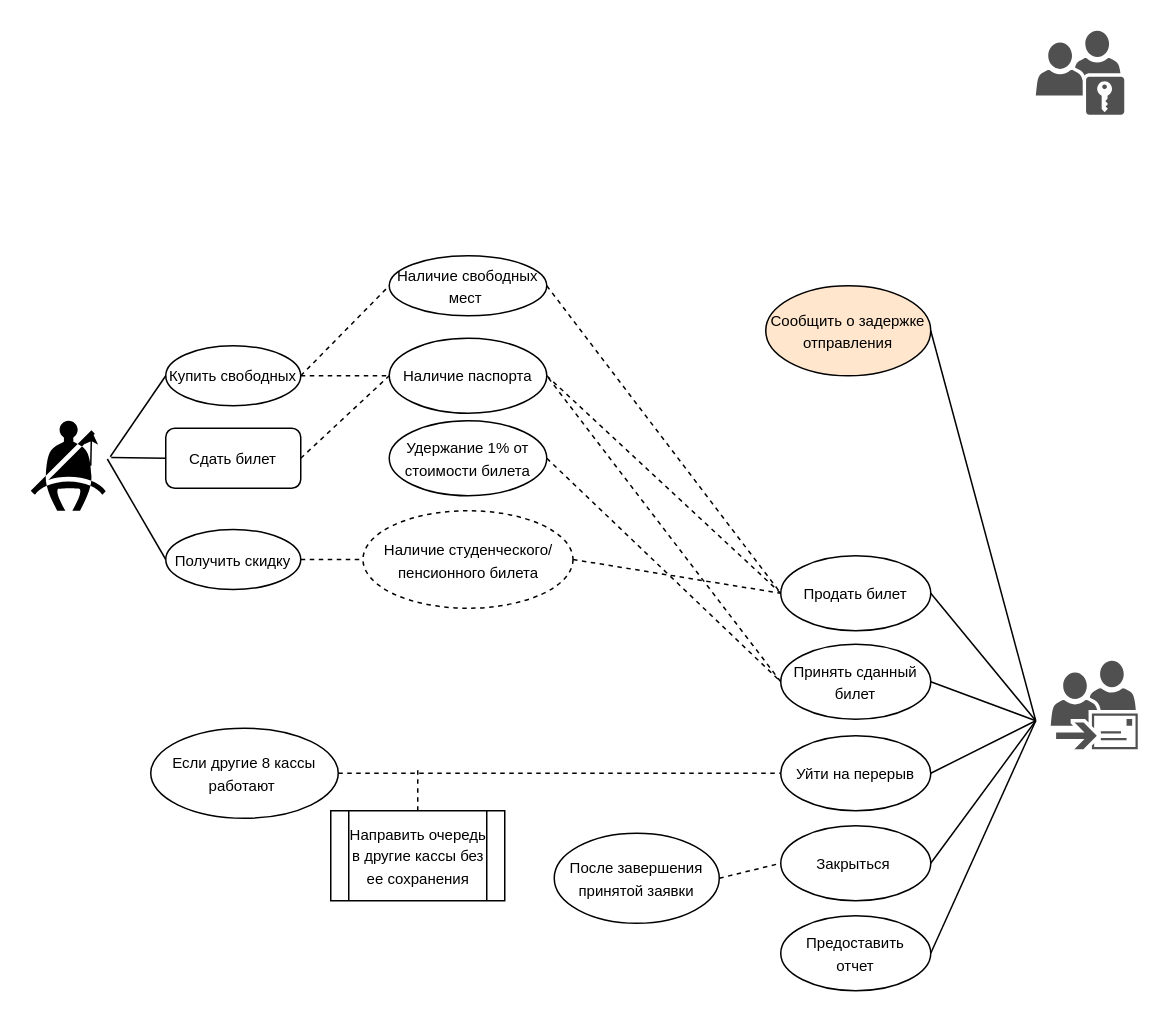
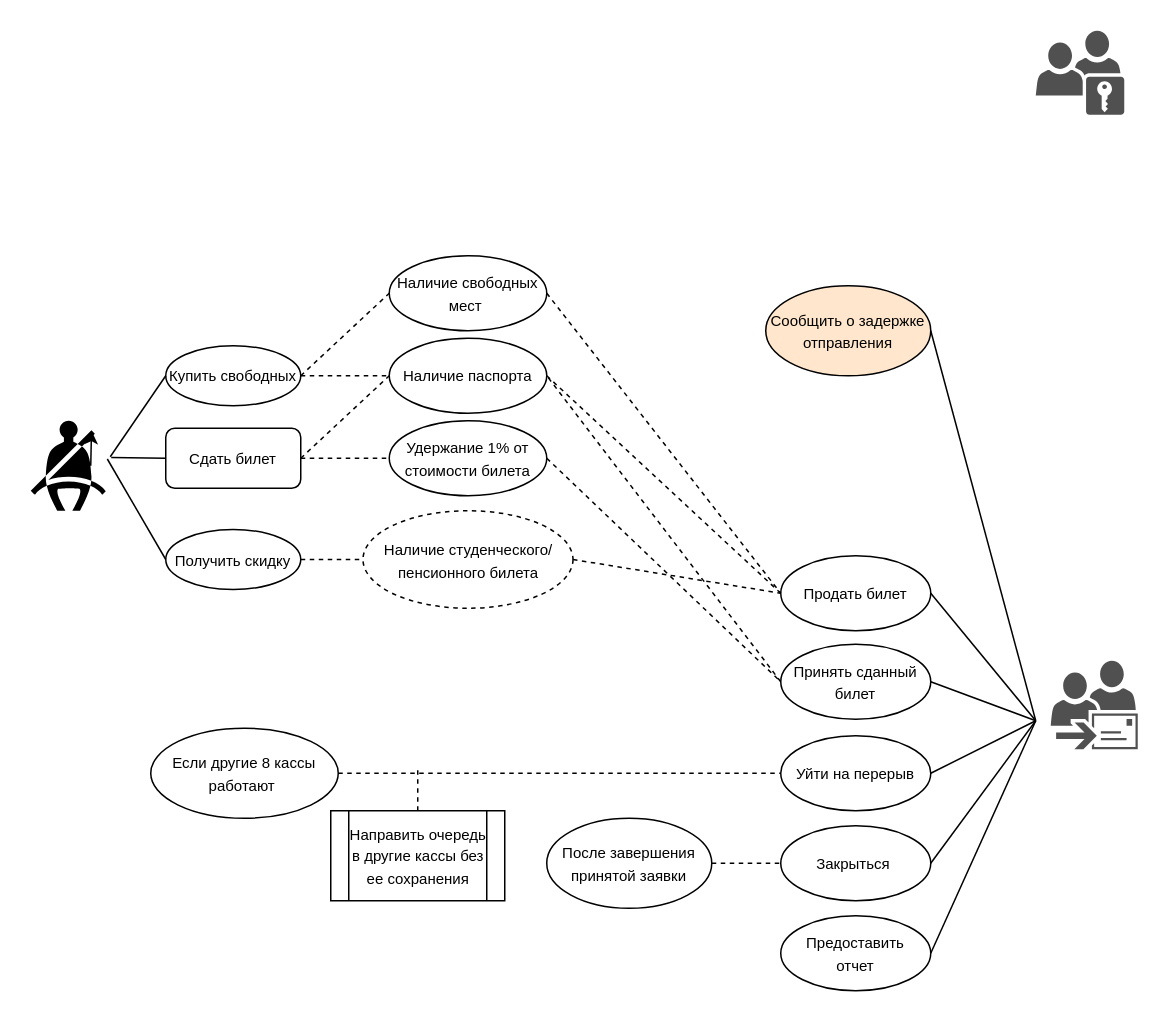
node "Наличие свободных мест": size 158x60 -> 158x75
edge "Сдать билет" -- "Удержание 1% от стоимости билета": added
node "После завершения принятой заявки": moved (637, 878) -> (629, 863)
